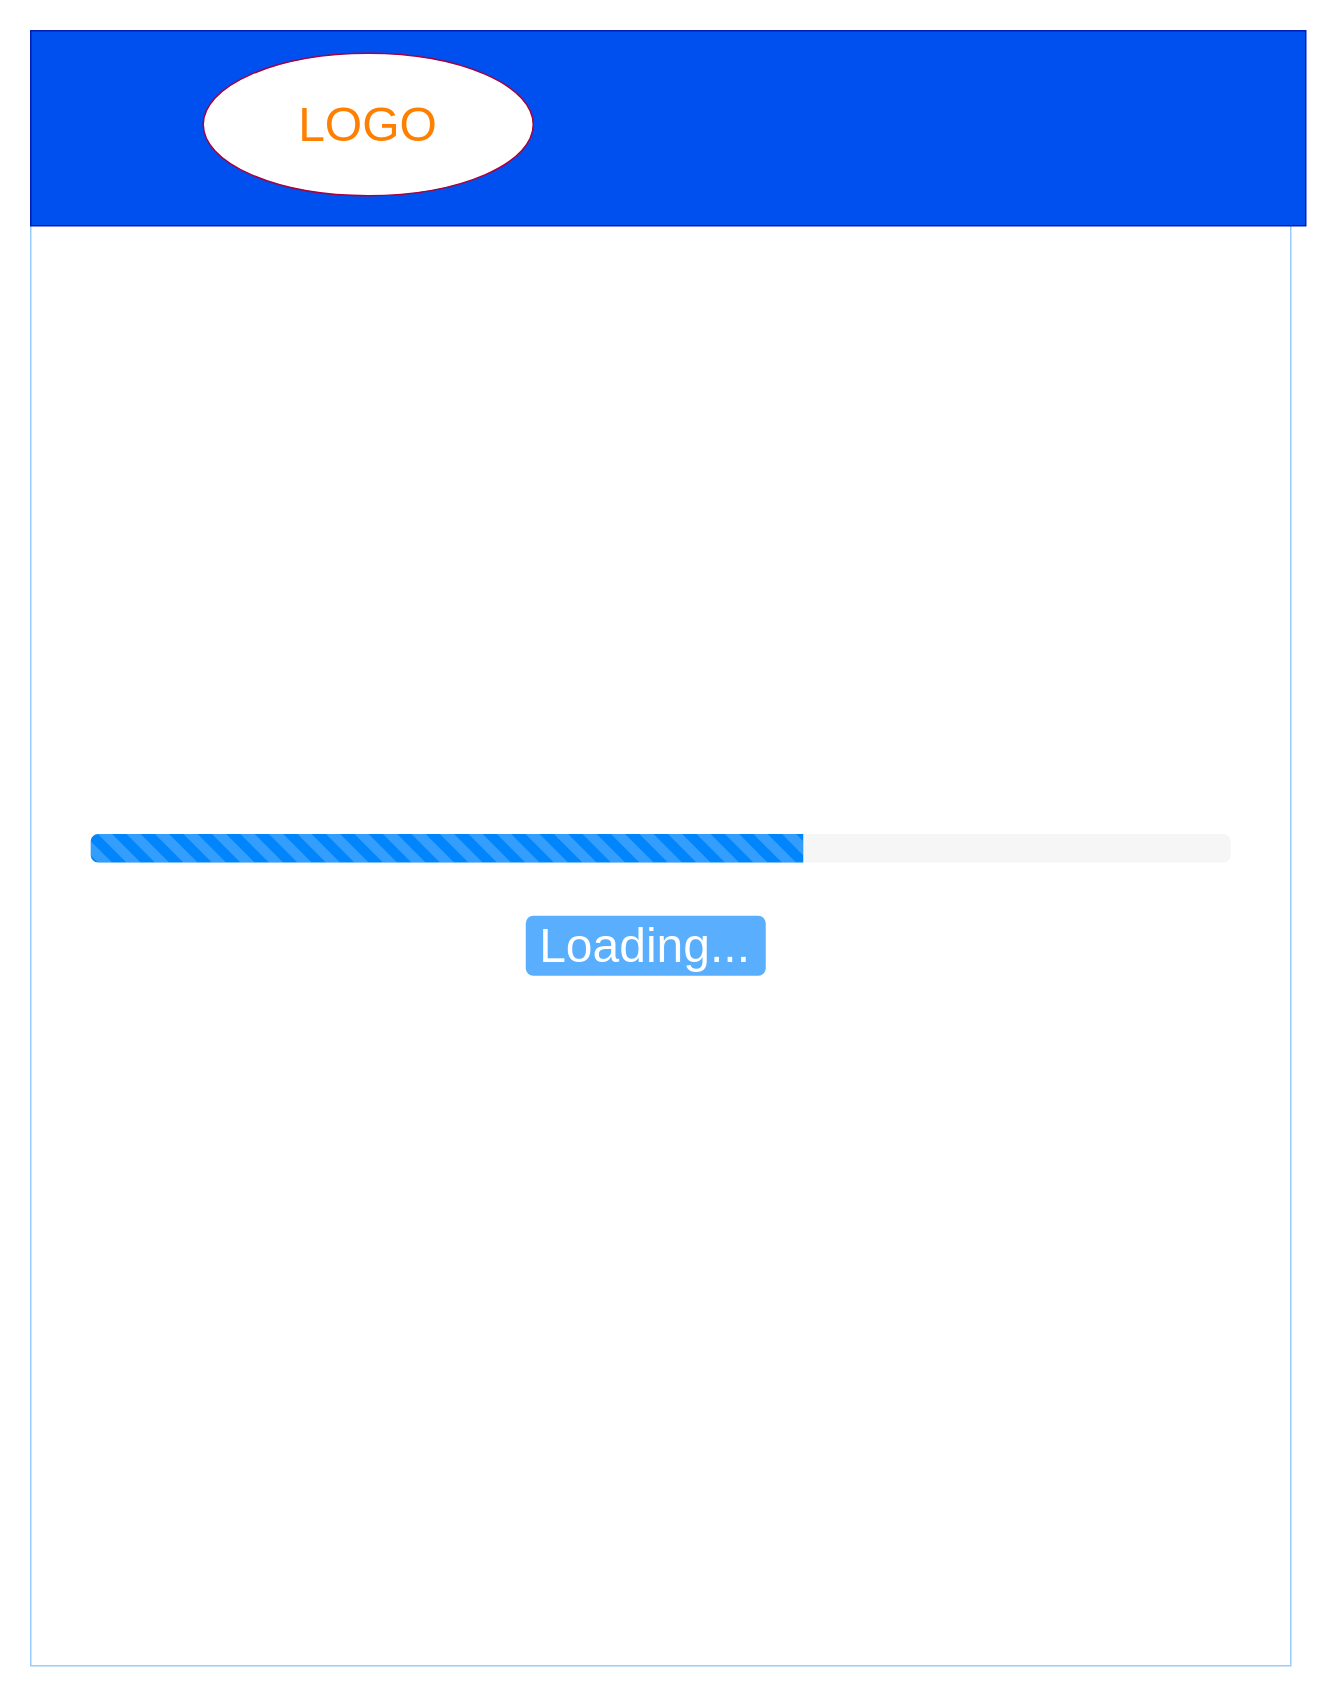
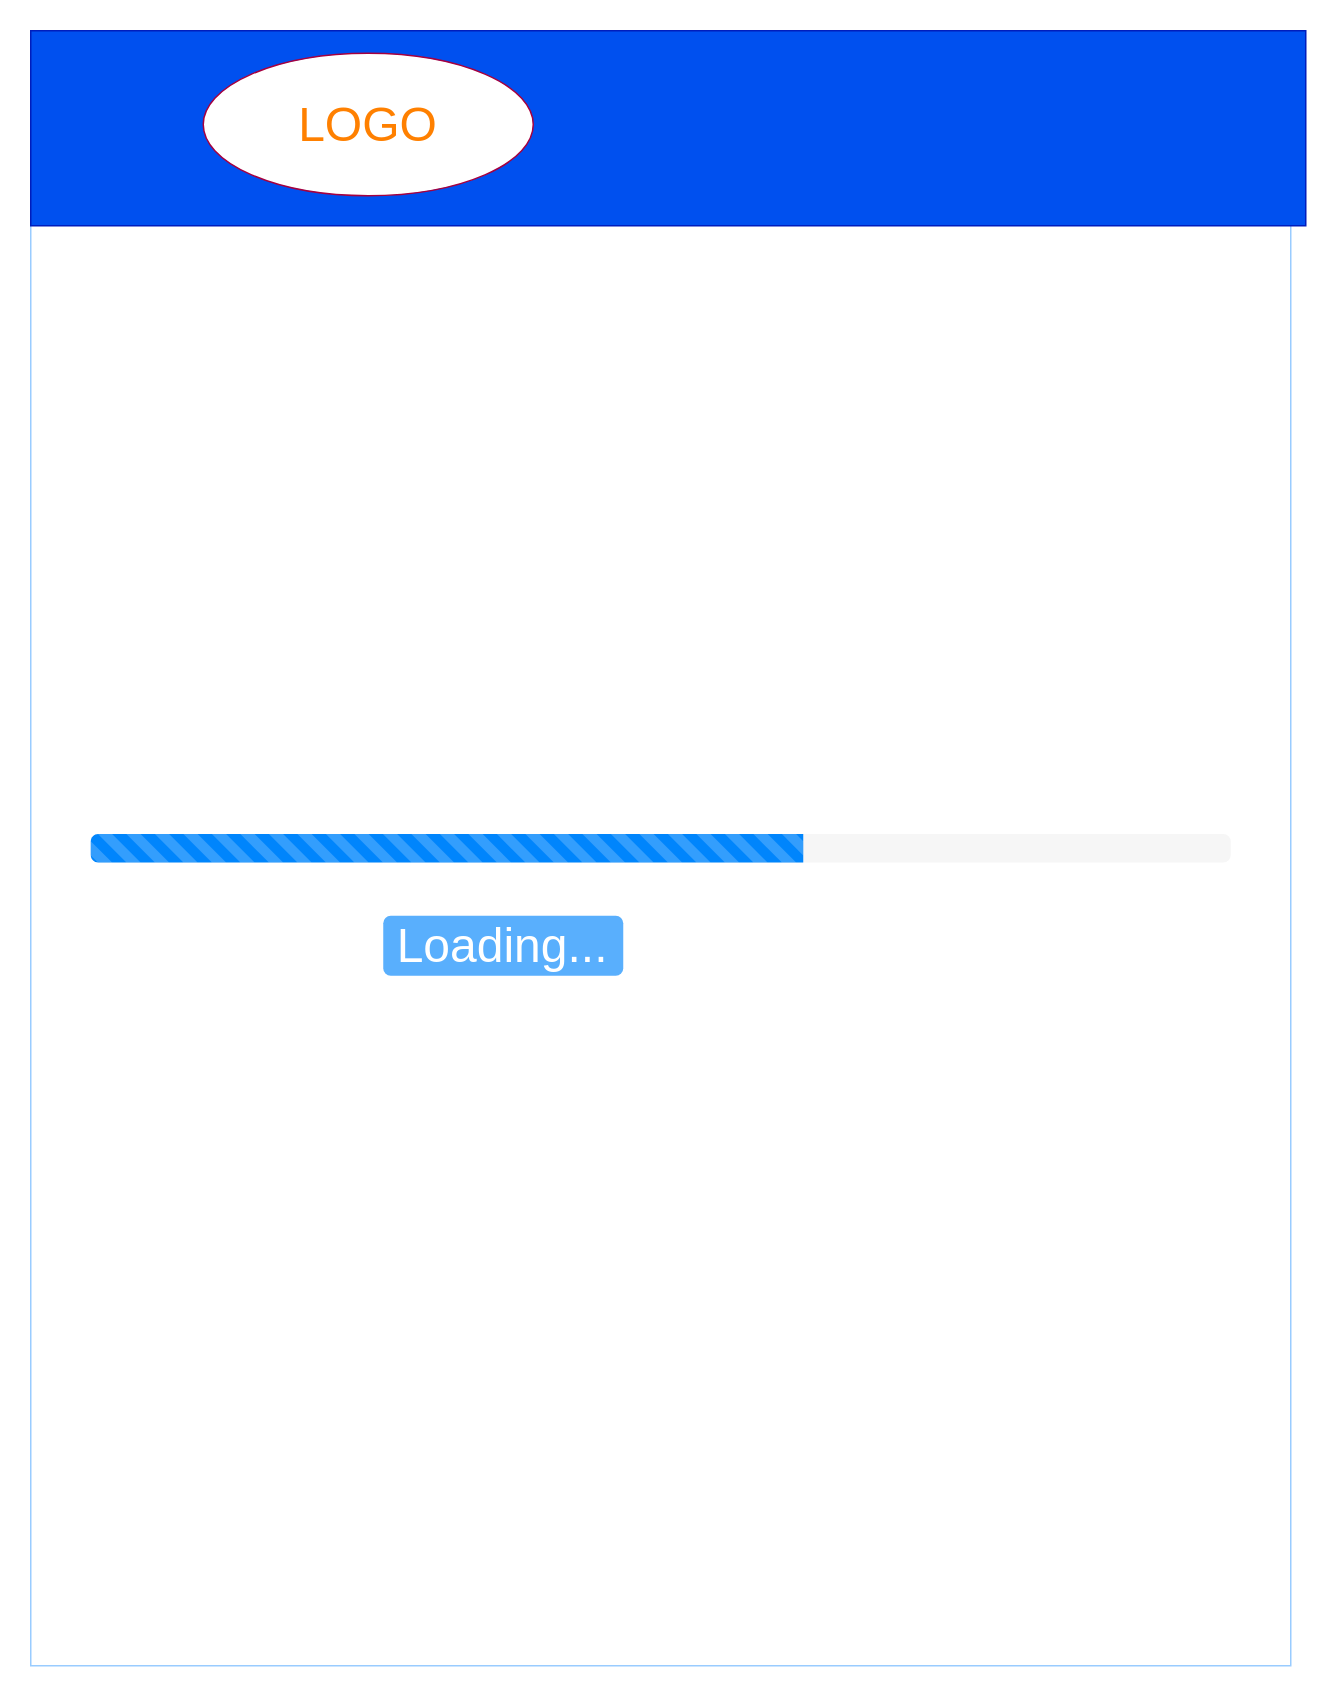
node "Loading...": moved (646, 946) -> (503, 946)
